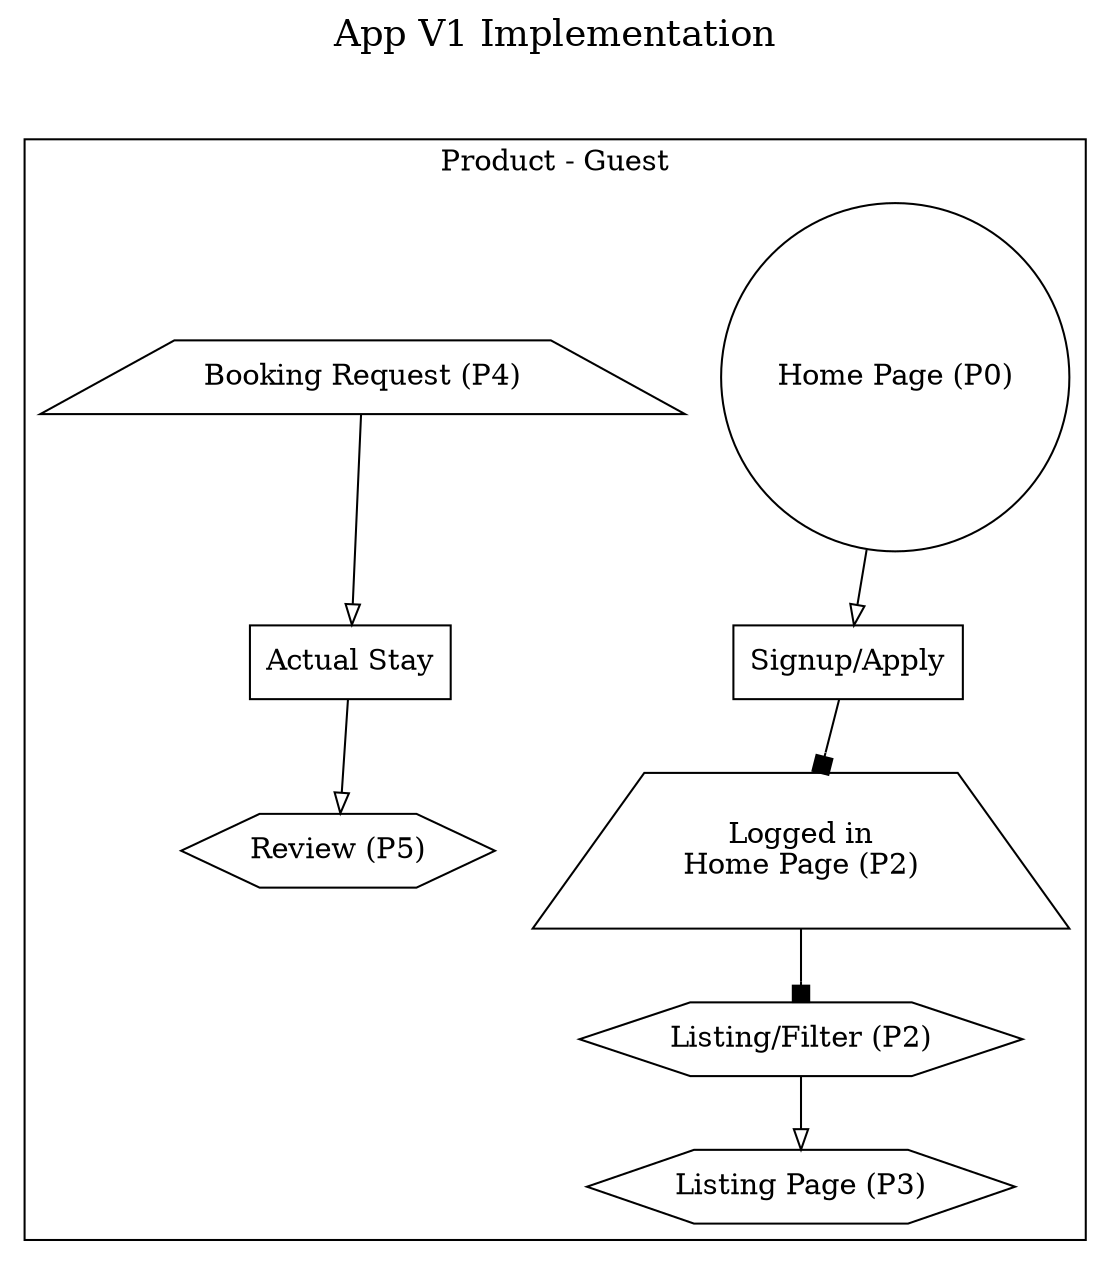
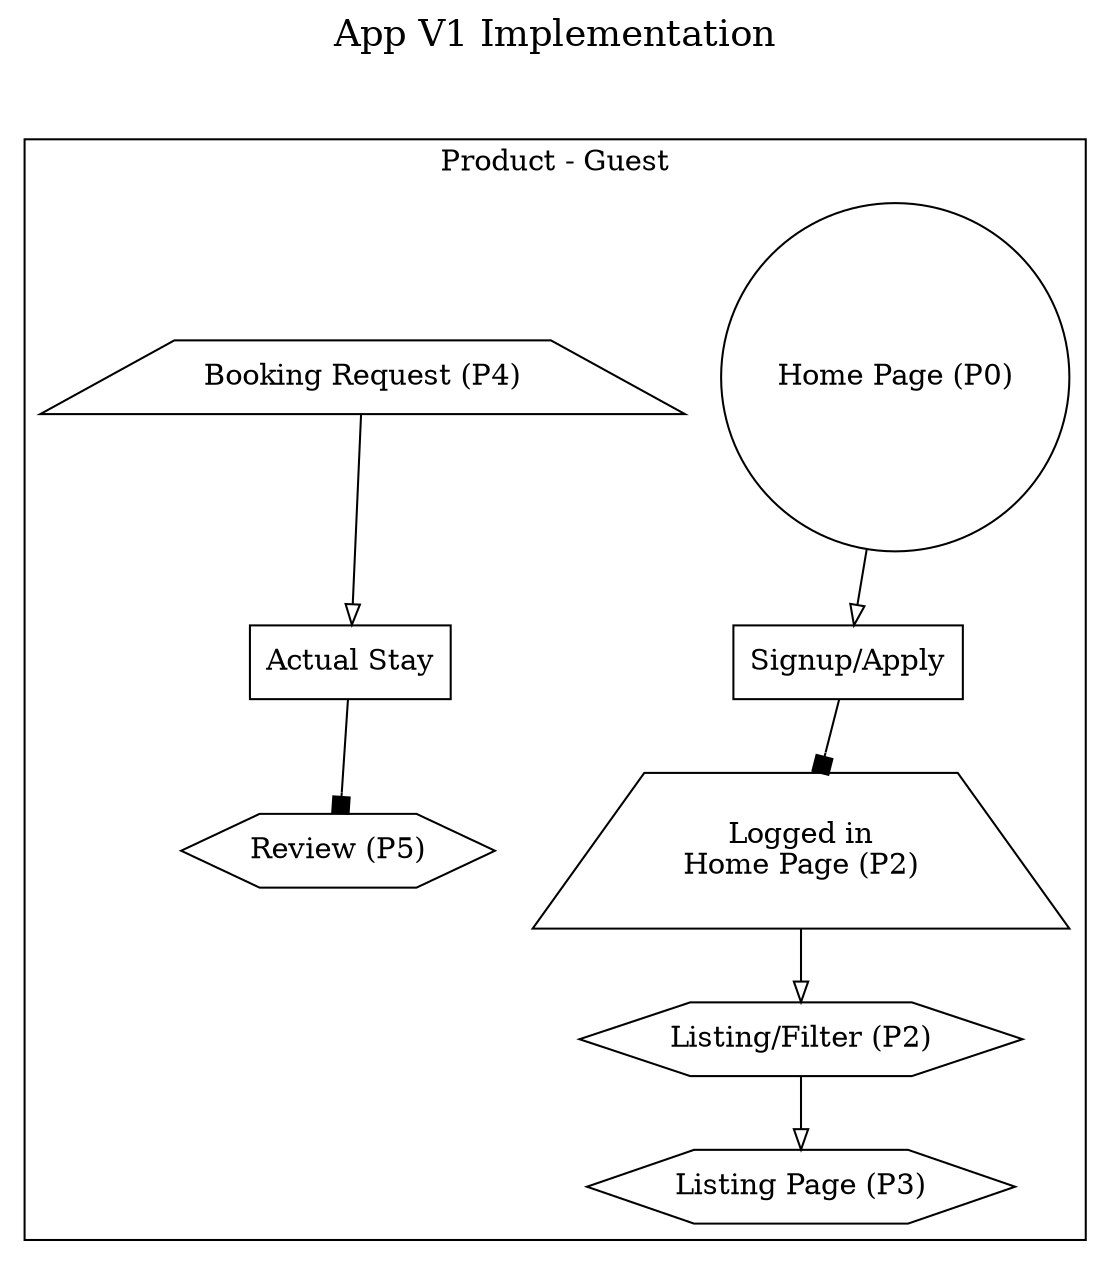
edge "Actual Stay" -> "Review (P5)": arrowhead onormal -> box
edge "Logged in Home Page (P2)" -> "Listing/Filter (P2)": arrowhead box -> onormal
